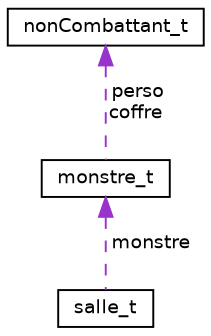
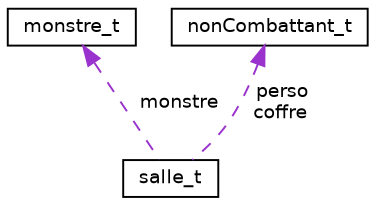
edge "monstre_t" -> "nonCombattant_t": now "salle_t" -> "nonCombattant_t"
